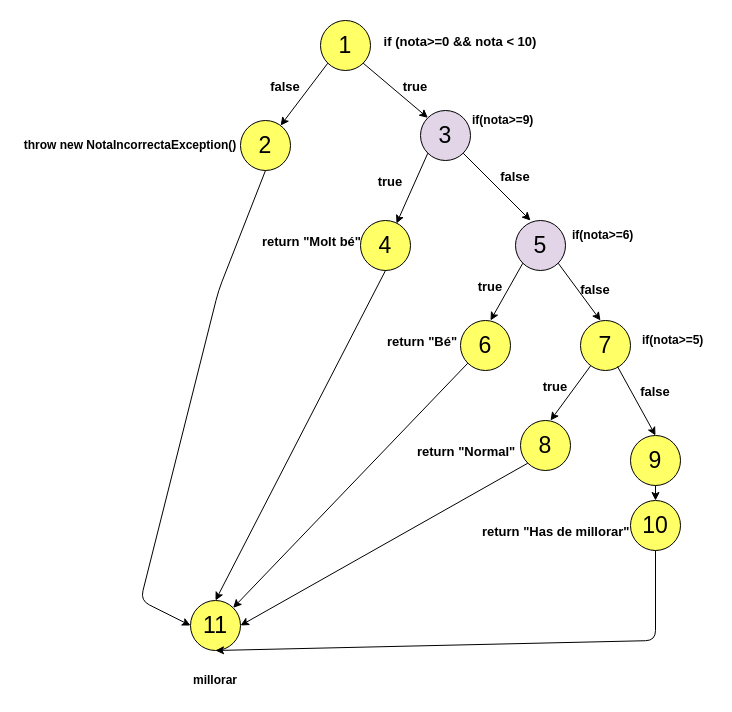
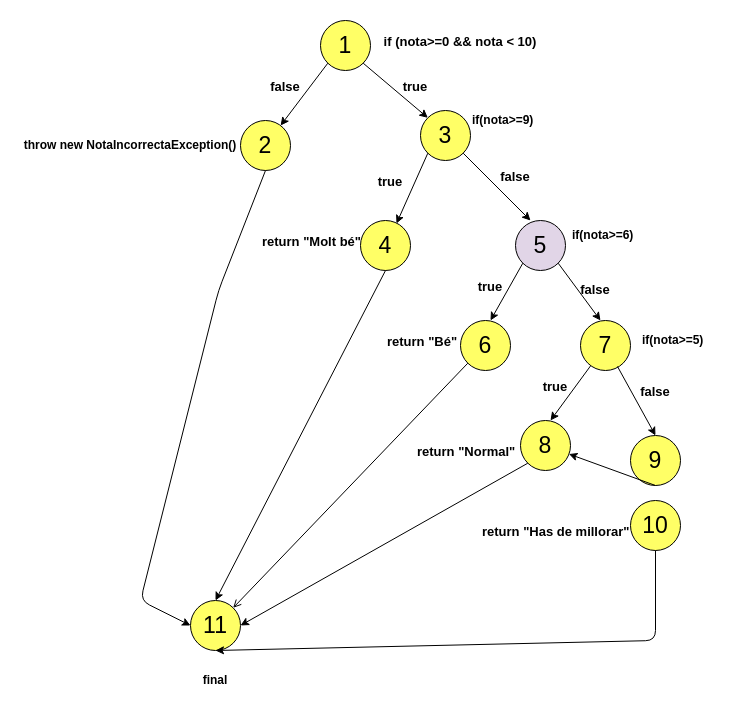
node "3": fillcolor #e1d5e7 -> #ffff66
edge "9" -> "10": now "9" -> "8"
edge "6" -> "11": arrowhead classic -> open
node "millorar": label "millorar" -> "final"
